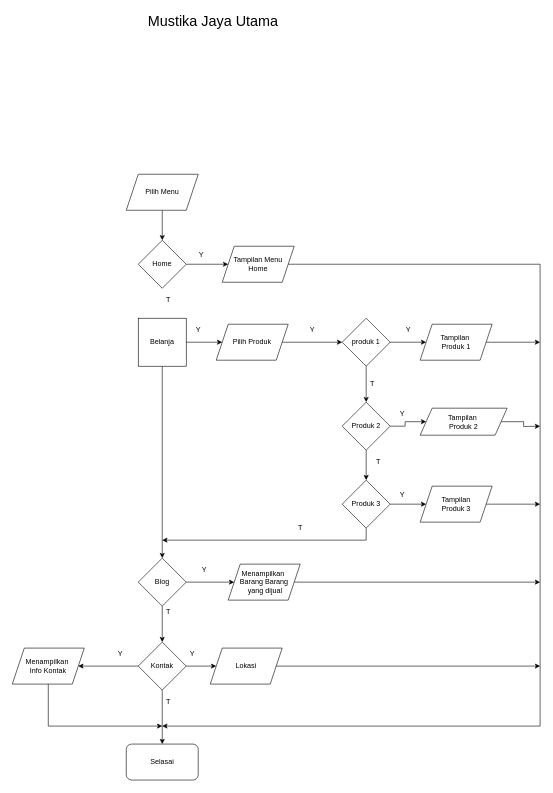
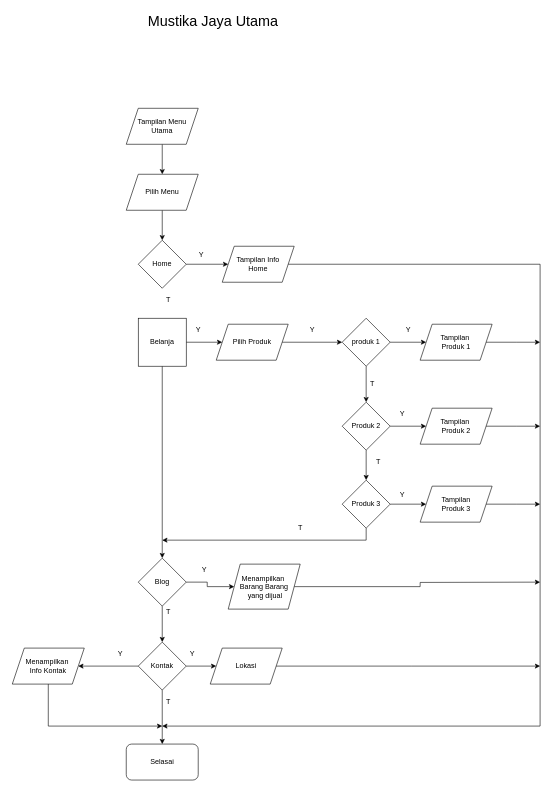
node "Tampilan Menu Utama": added
edge "Tampilan Menu Utama" -> "Pilih Menu": added
node "Tampilan Menu Home": label "Tampilan Menu Home" -> "Tampilan Info Home"
node "Tampilan Produk 2": size 87x27 -> 72x36
node "Menampilkan Barang Barang yang dijual": size 72x36 -> 72x45
